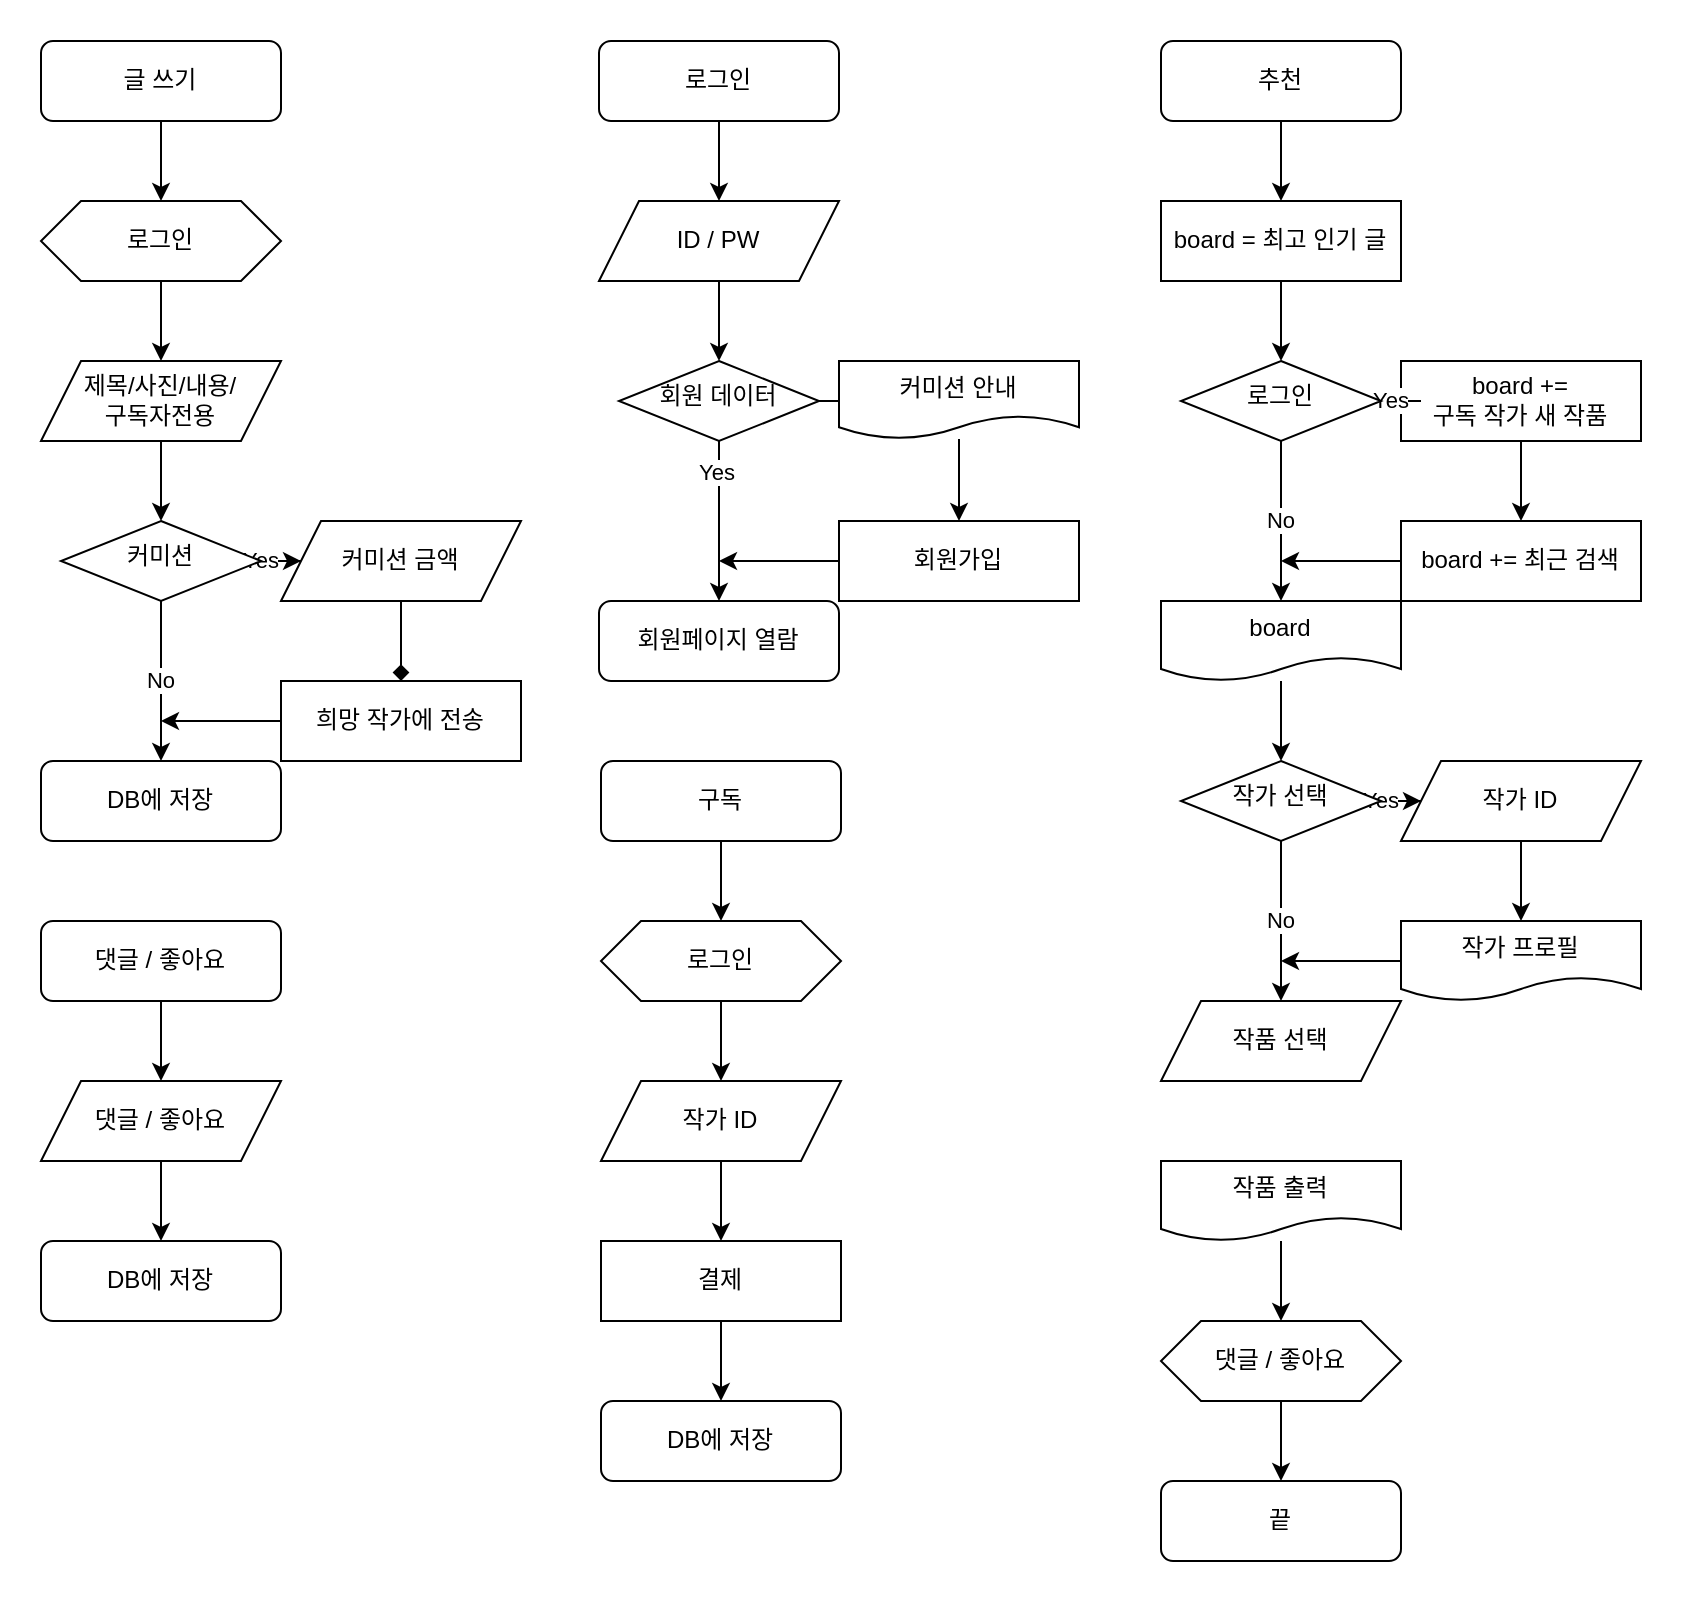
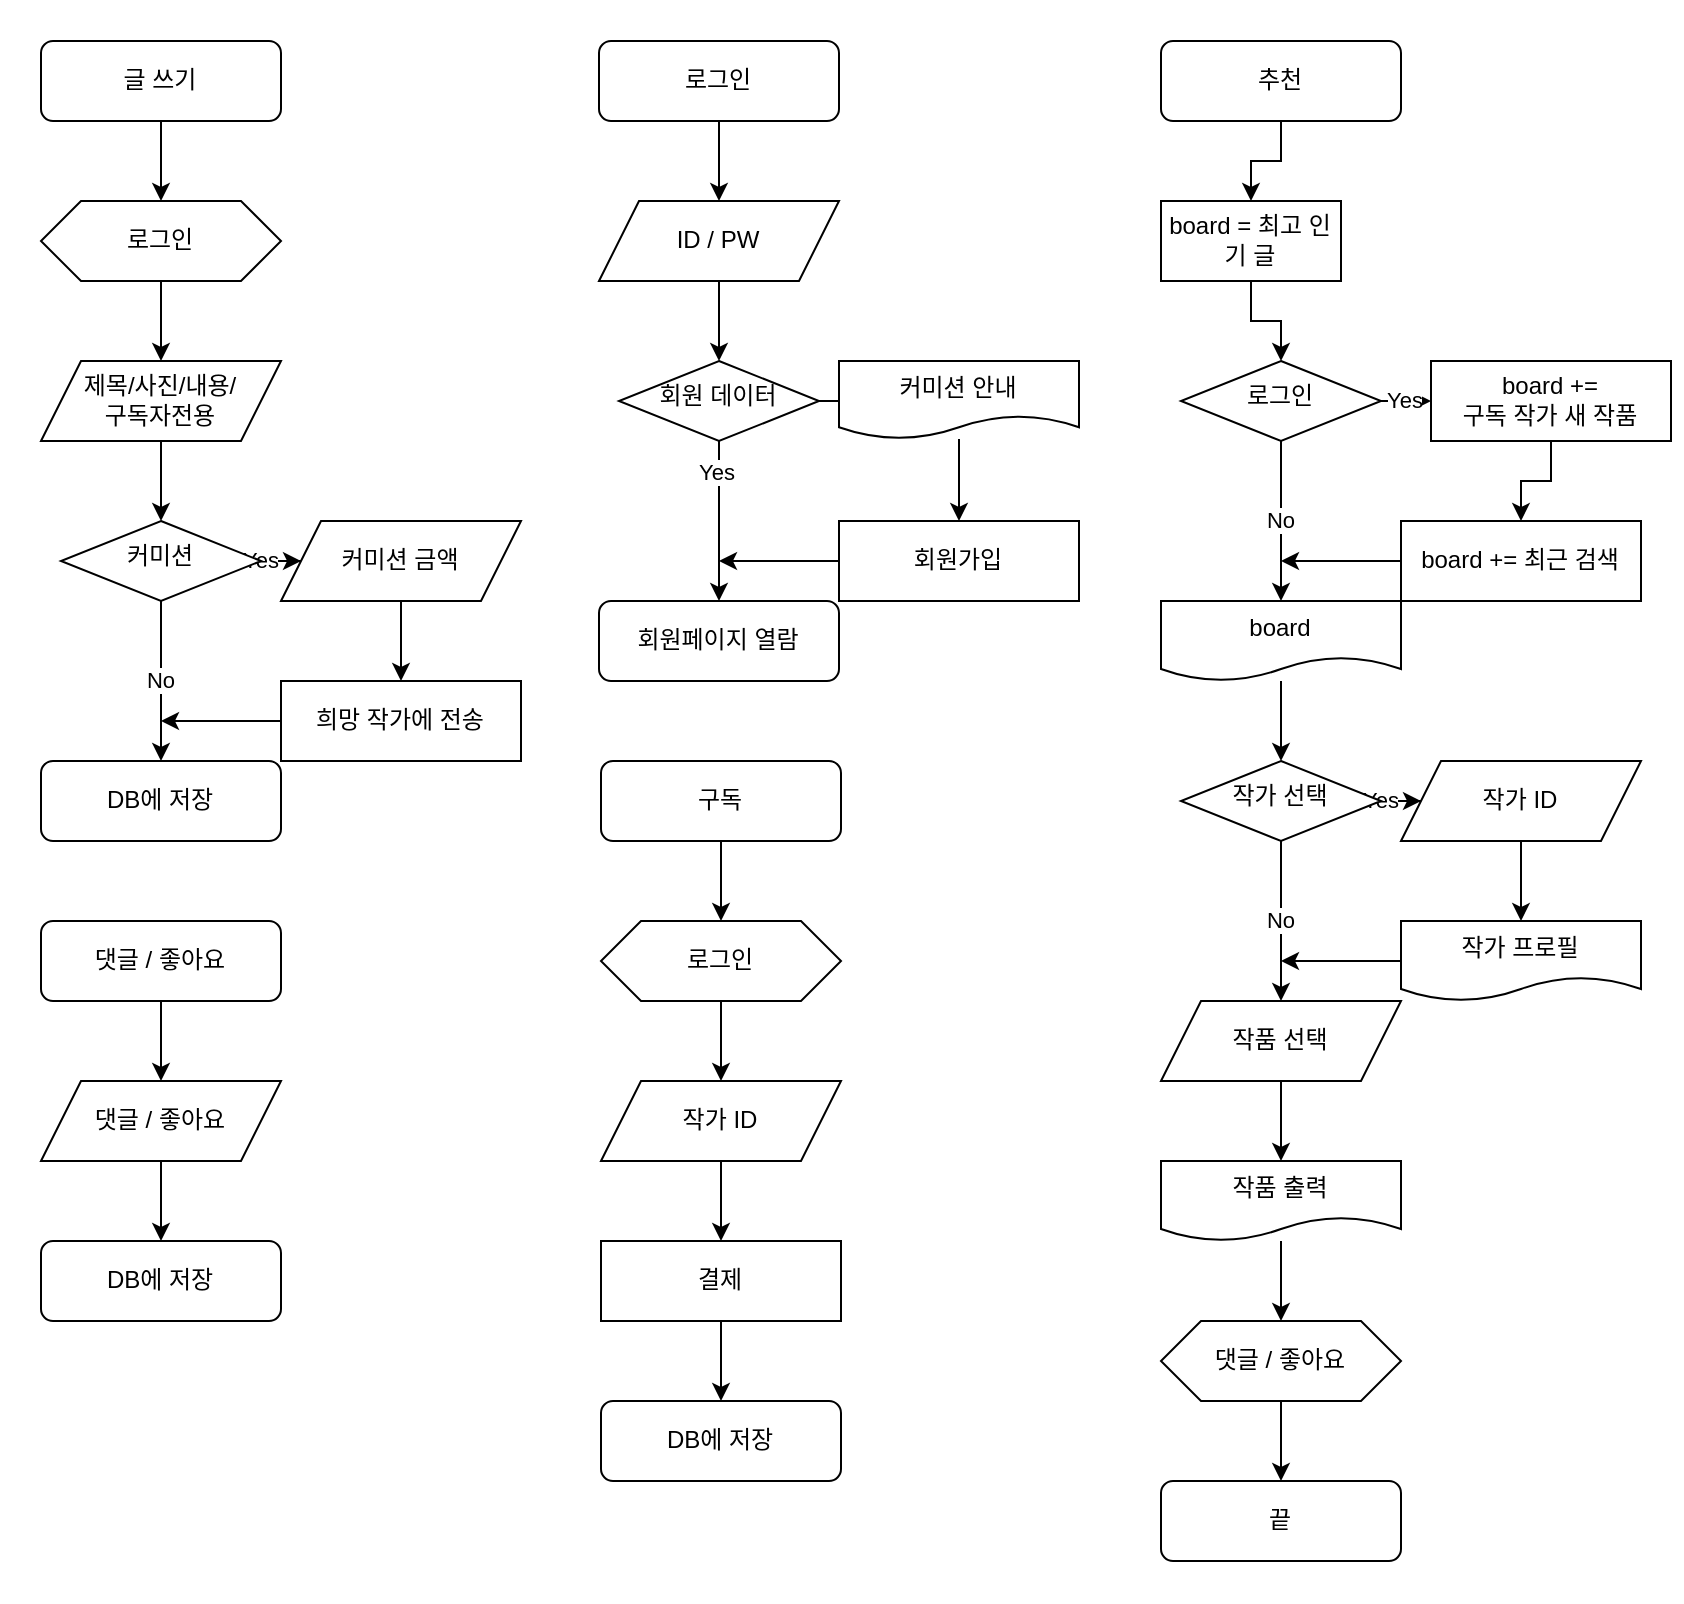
node "board = 최고 인기 글": size 240x80 -> 180x80
node "board += 구독 작가 새 작품": moved (1521, 401) -> (1551, 401)
edge "커미션 금액" -> "희망 작가에 전송": arrowhead diamond -> classic
edge "작품 선택" -> "작품 출력": added
